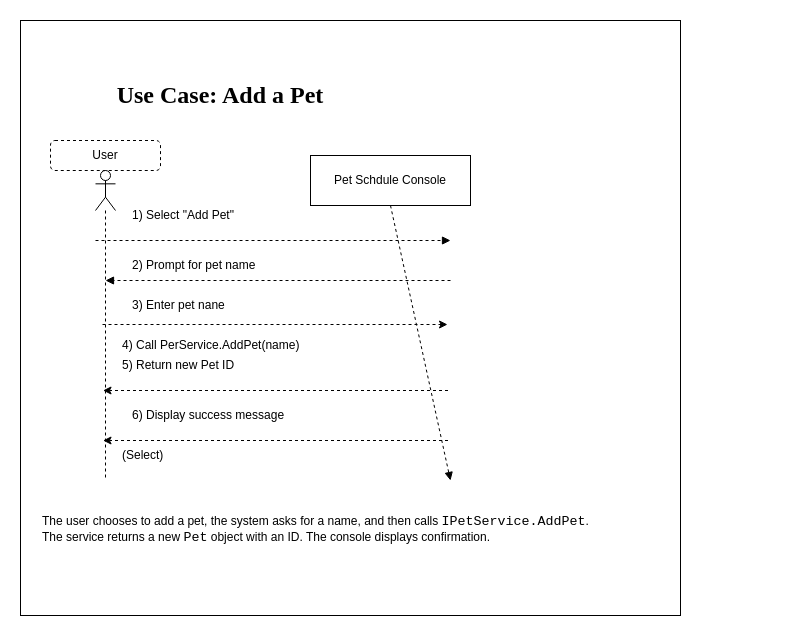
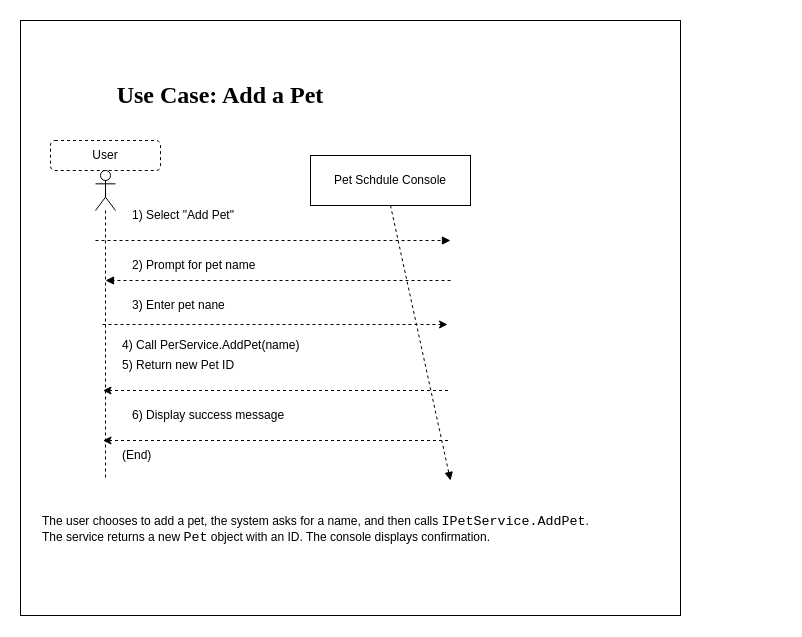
node "(Select)": label "(Select)" -> "(End)"
